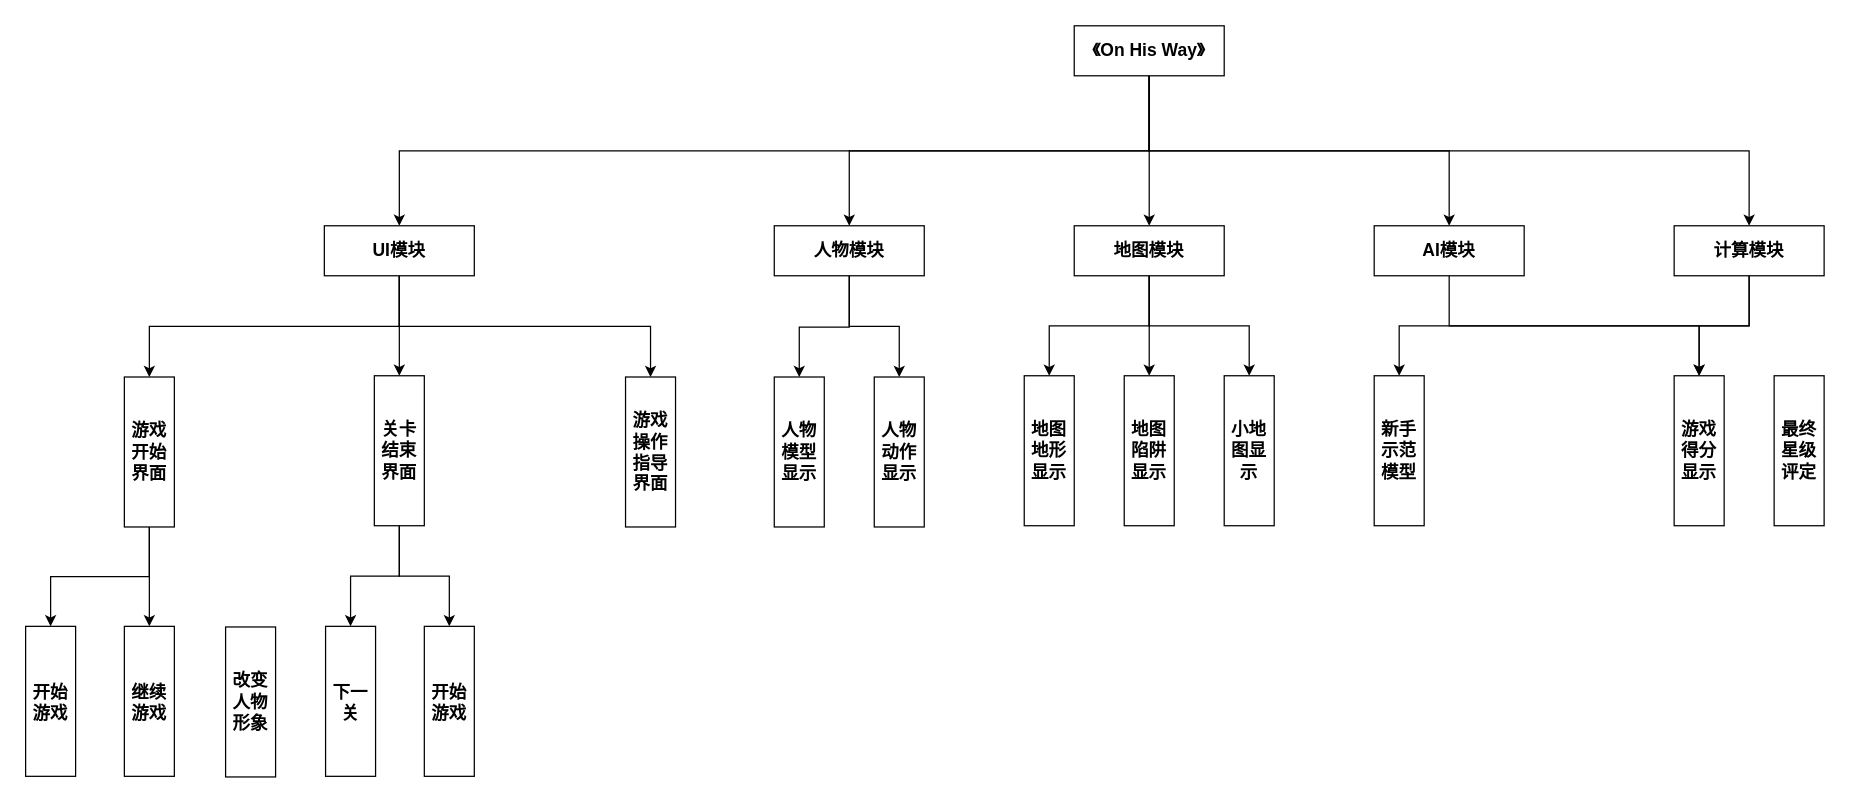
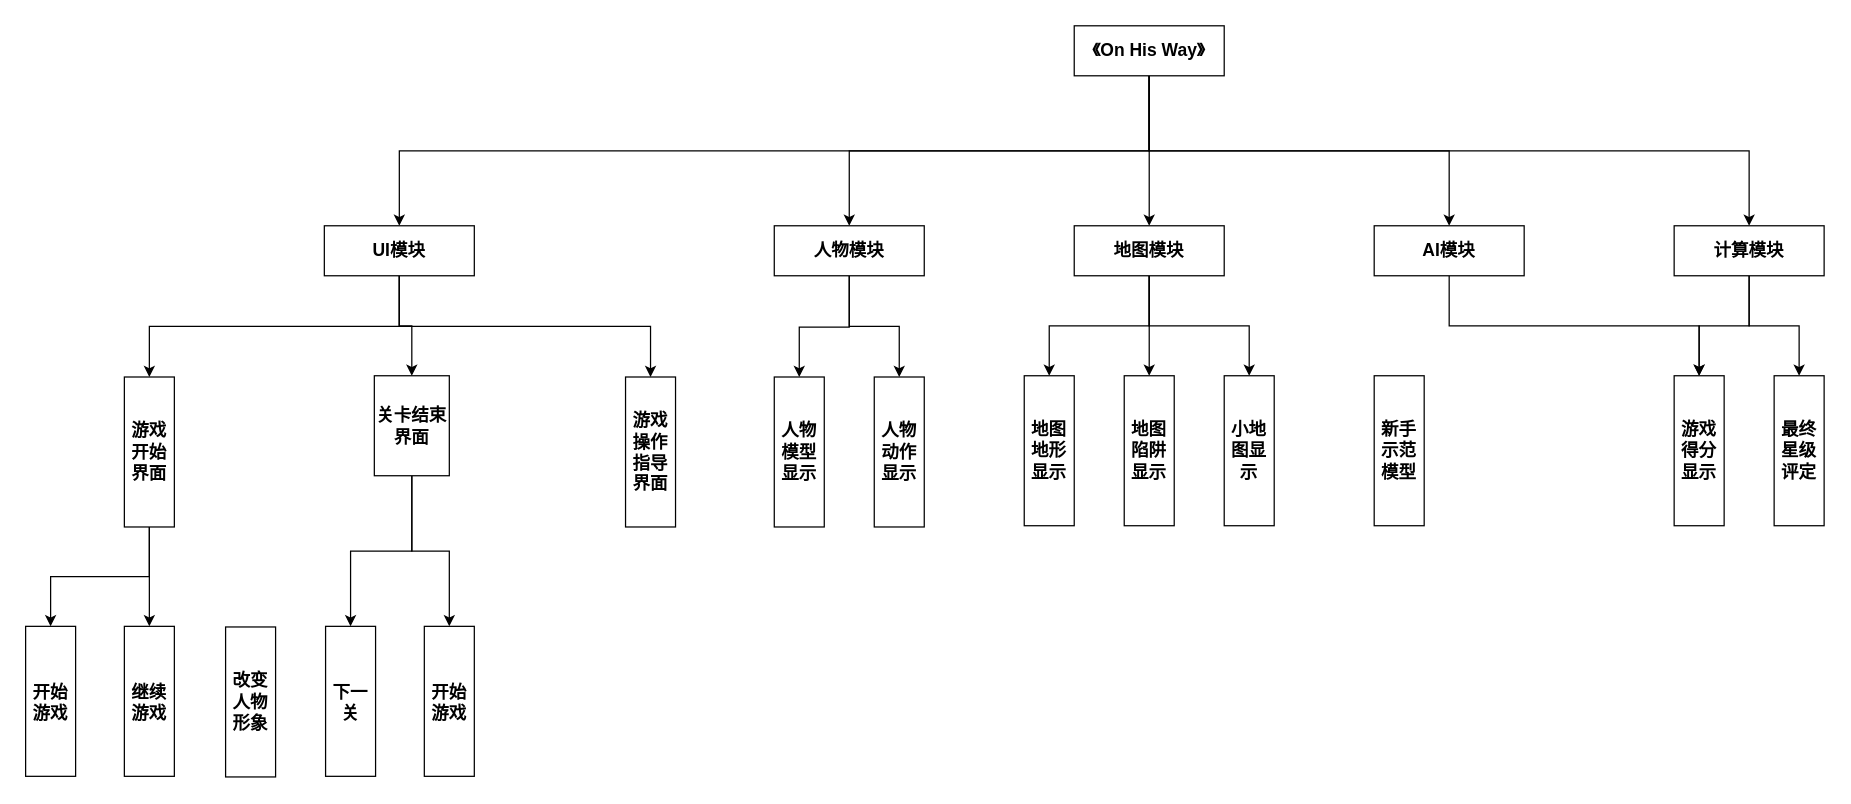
edge "计算模块" -> "新手示范模型": now "计算模块" -> "最终星级评定"
node "关卡结束界面": size 50x150 -> 75x100
